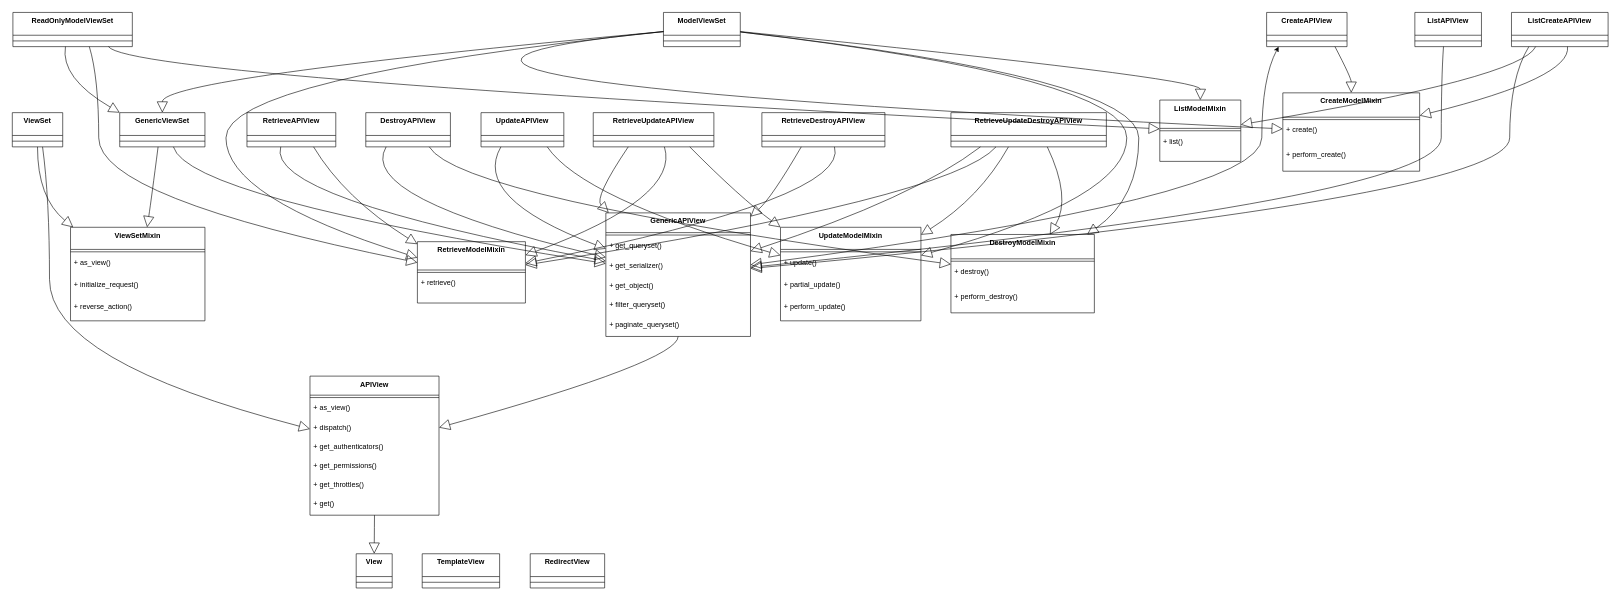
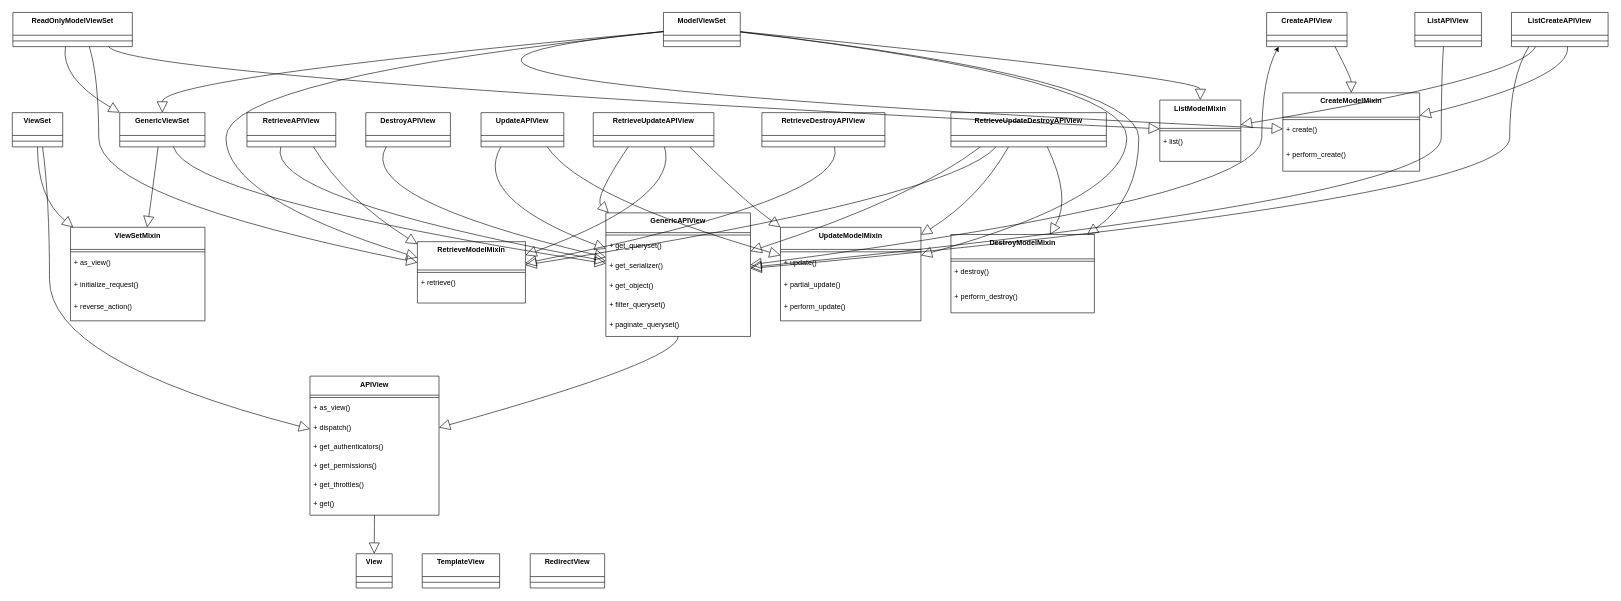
edge "RetrieveDestroyAPIView" -> "GenericAPIView": removed
edge "DestroyAPIView" -> "DestroyModelMixin": removed
